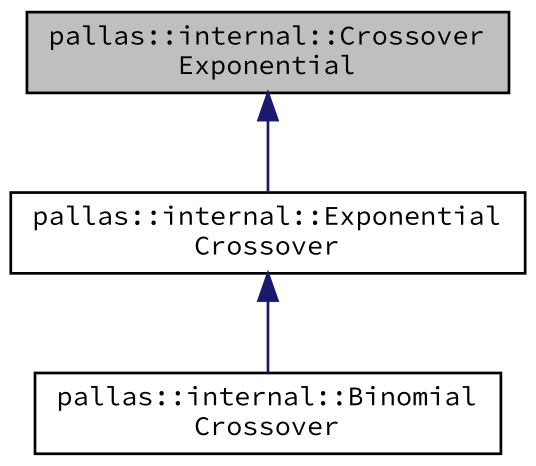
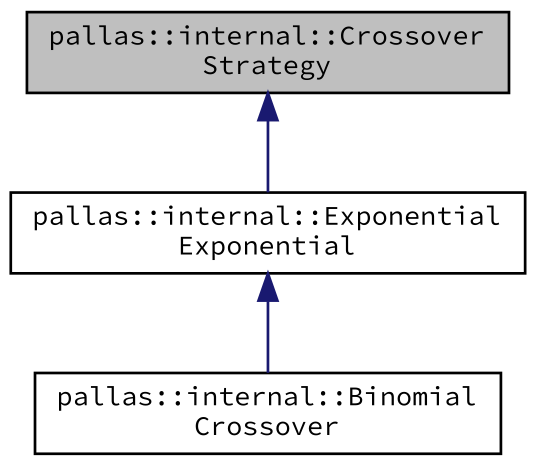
node "pallas::internal::Crossover Exponential": label "pallas::internal::Crossover Exponential" -> "pallas::internal::Crossover Strategy"
node "pallas::internal::Exponential Crossover": label "pallas::internal::Exponential Crossover" -> "pallas::internal::Exponential Exponential"
